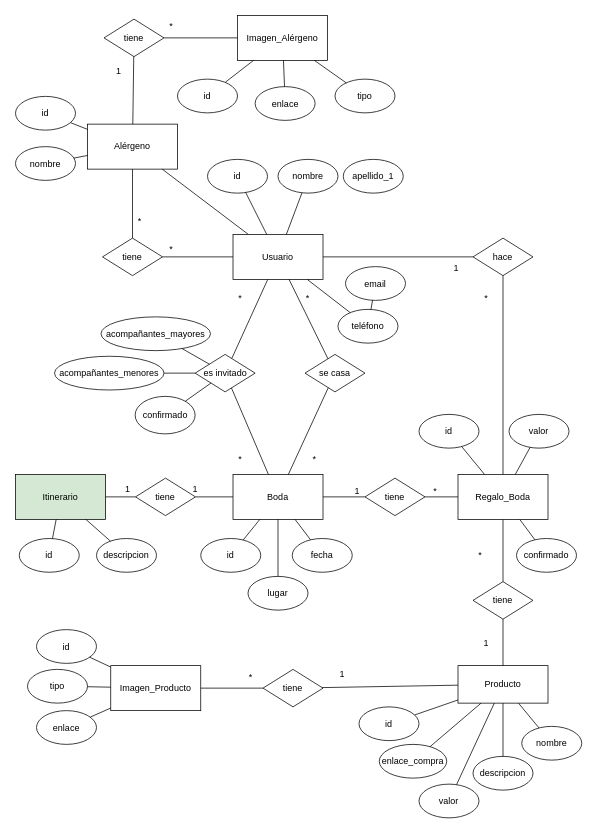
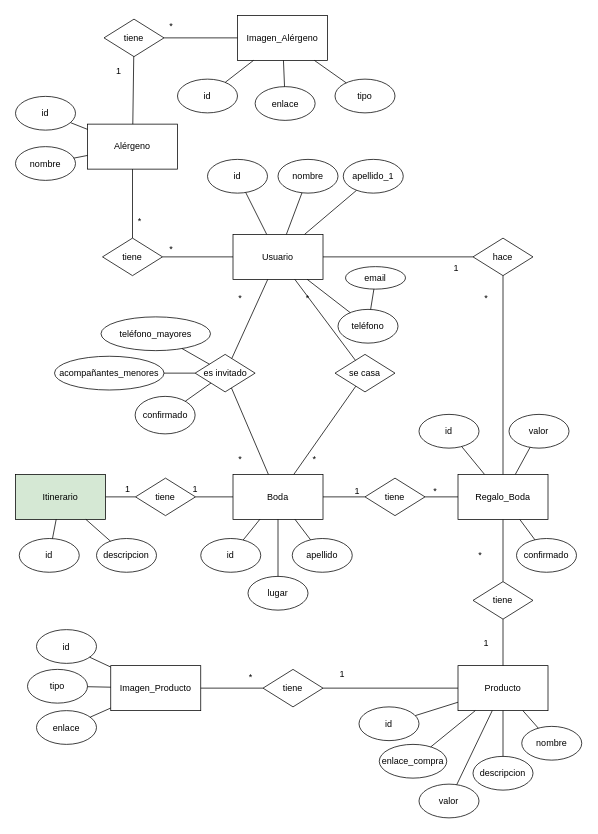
edge "Alérgeno" -- "Usuario": now "apellido_1" -- "Usuario"
node "email": size 60x34 -> 60x23
node "acompañantes_mayores": label "acompañantes_mayores" -> "teléfono_mayores"
node "se casa": moved (335, 373) -> (365, 373)
node "fecha": label "fecha" -> "apellido"
node "Producto": size 90x38 -> 90x45
